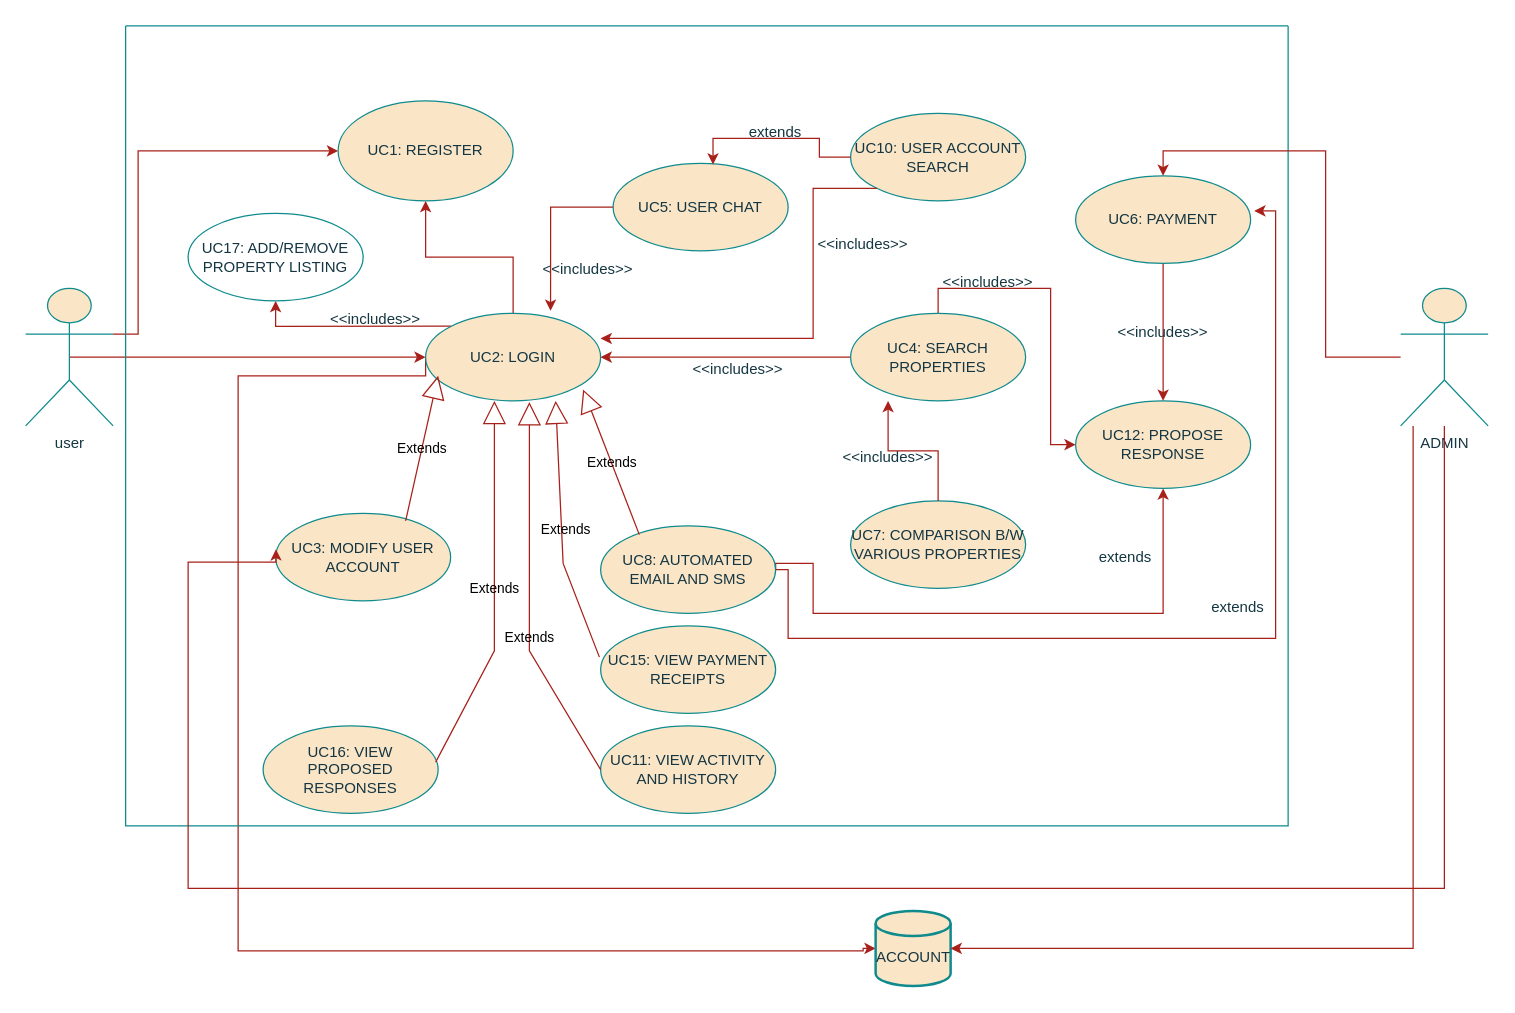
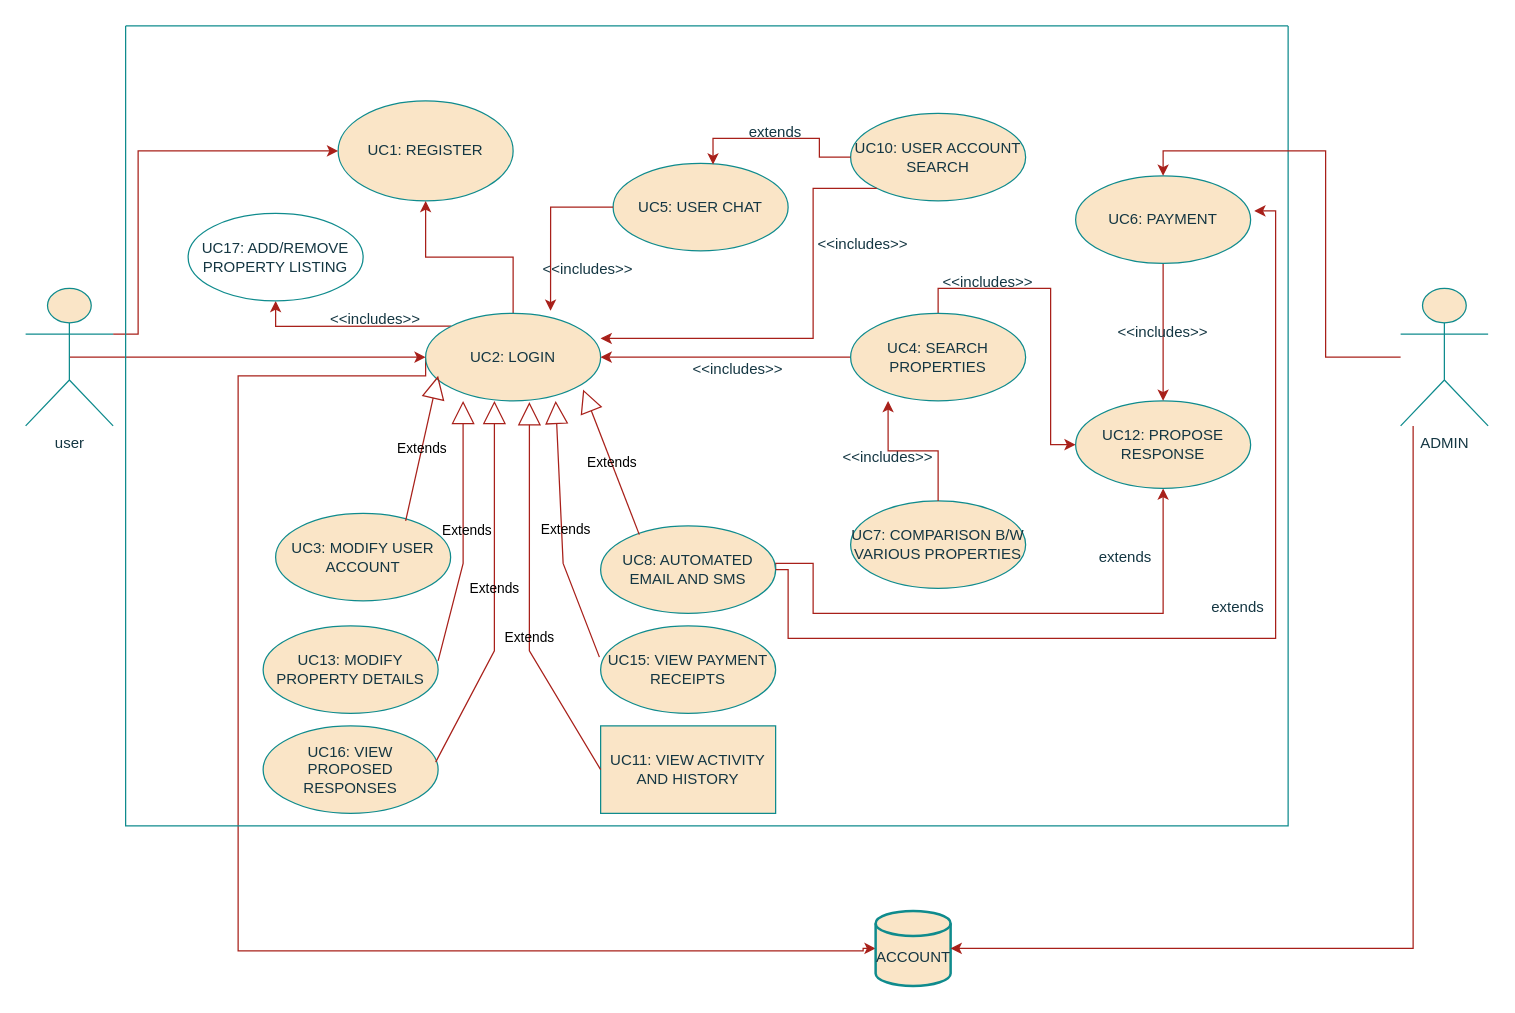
edge "UC13: MODIFY PROPERTY DETAILS" -> "UC2: LOGIN": added, label "Extends"
node "UC13: MODIFY PROPERTY DETAILS": added
node "UC11: VIEW ACTIVITY AND HISTORY": shape ellipse -> rectangle
edge "ADMIN" -> "UC3: MODIFY USER ACCOUNT": removed
